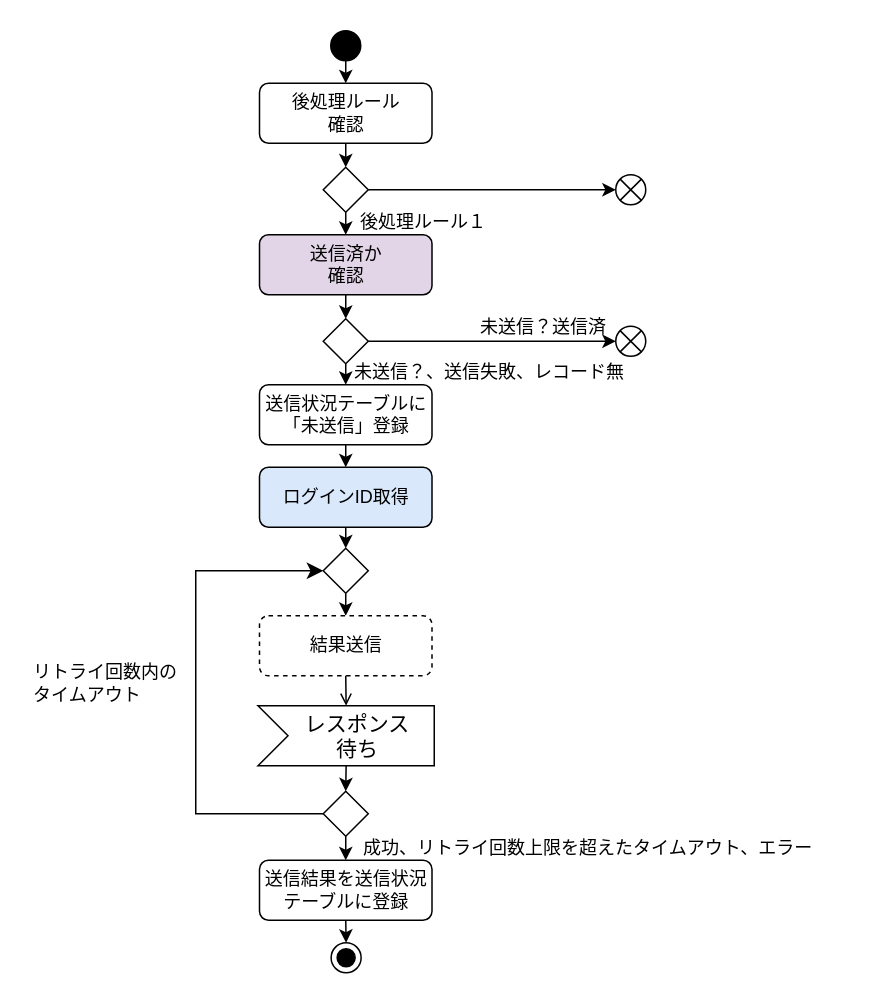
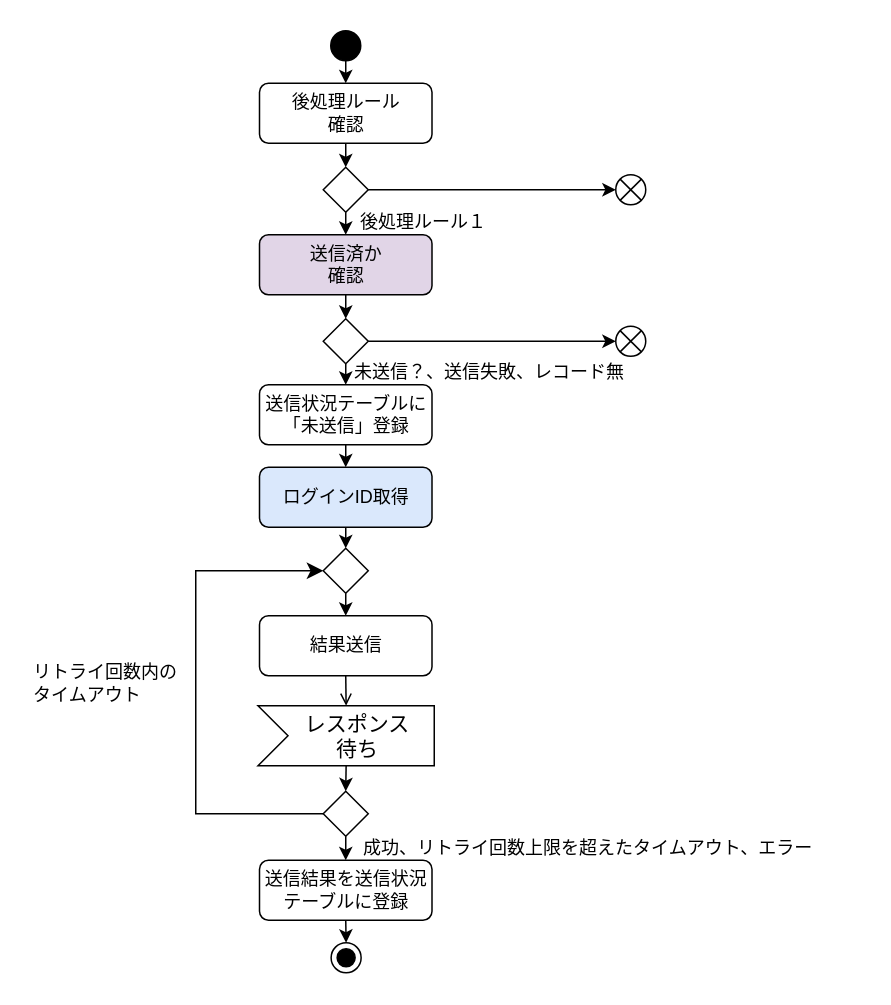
node "未送信？送信済": removed
node "結果送信": style dashed -> solid
